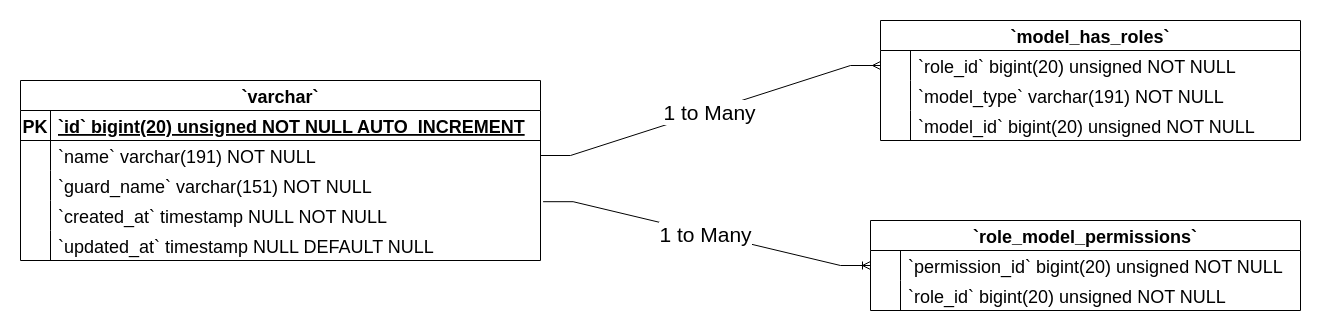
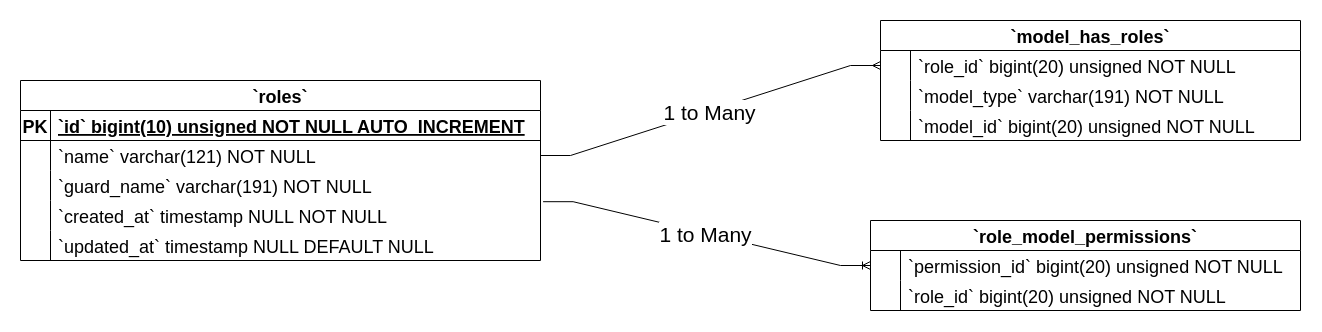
node "`varchar`": label "`varchar`" -> "`roles`"
node "`id` bigint(20) unsigned NOT NULL AUTO_INCREMENT": label "`id` bigint(20) unsigned NOT NULL AUTO_INCREMENT" -> "`id` bigint(10) unsigned NOT NULL AUTO_INCREMENT"
node "`name` varchar(191) NOT NULL": label "`name` varchar(191) NOT NULL" -> "`name` varchar(121) NOT NULL"
node "`guard_name` varchar(151) NOT NULL": label "`guard_name` varchar(151) NOT NULL" -> "`guard_name` varchar(191) NOT NULL"
